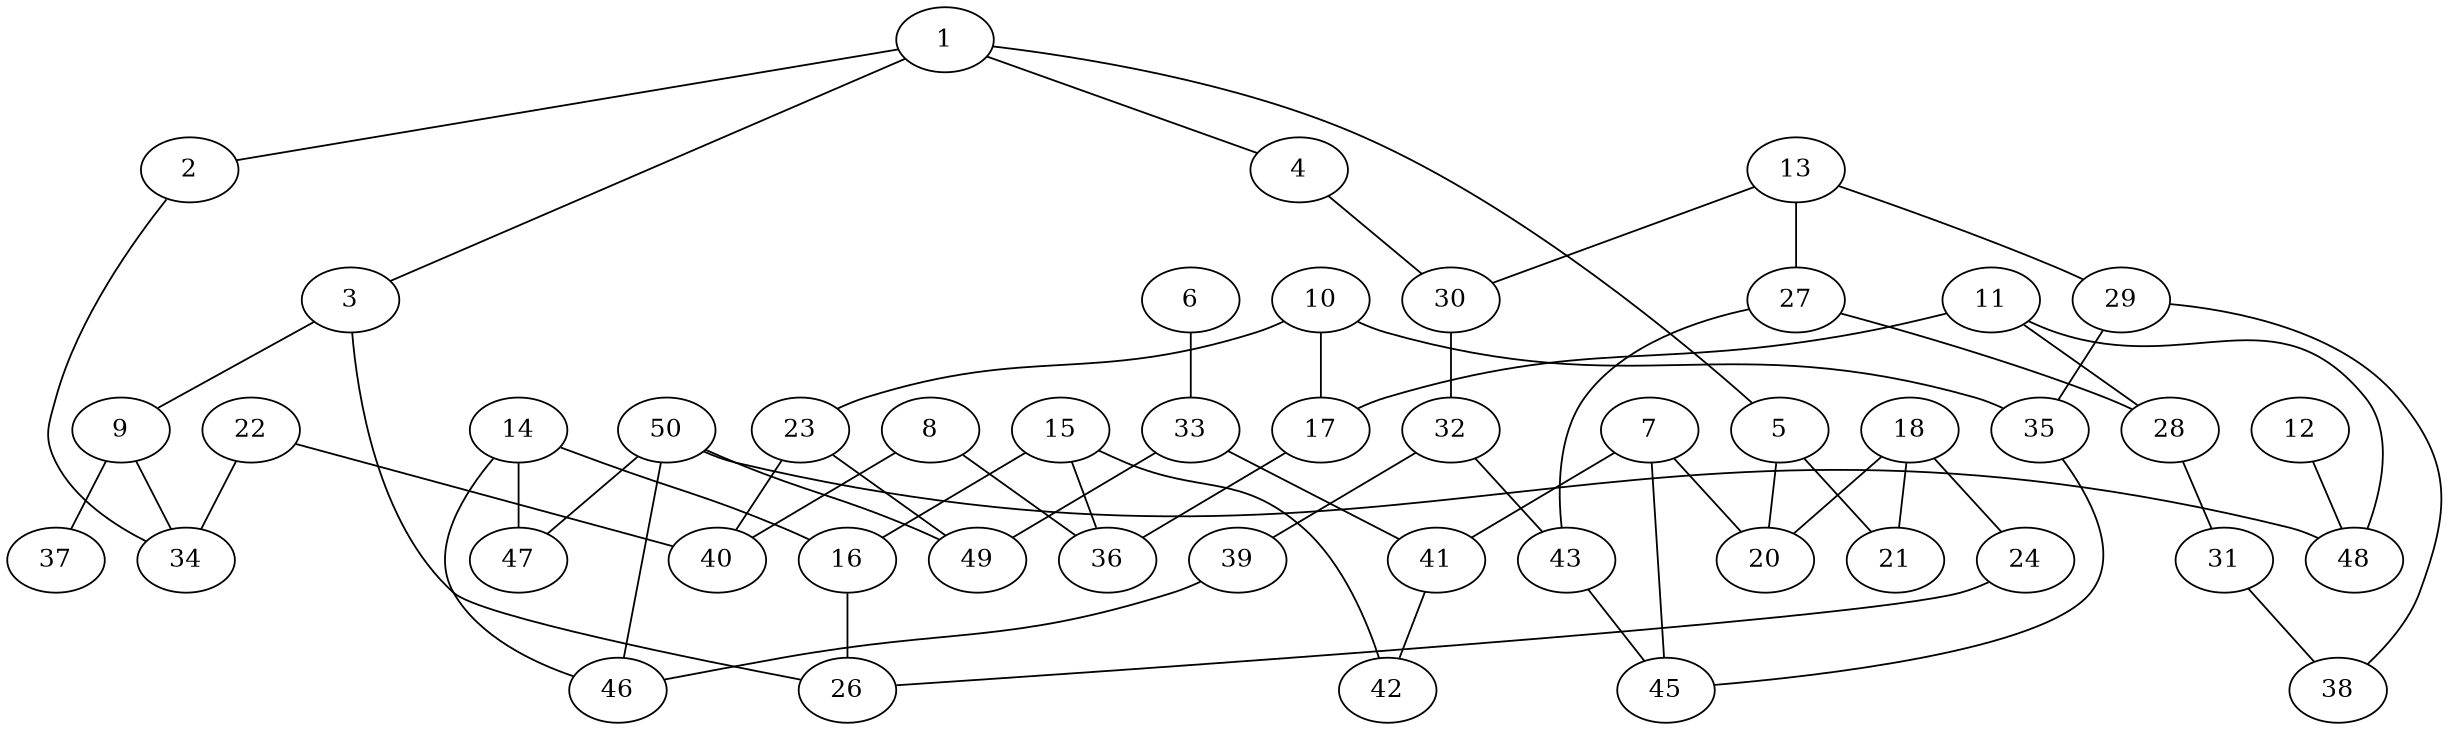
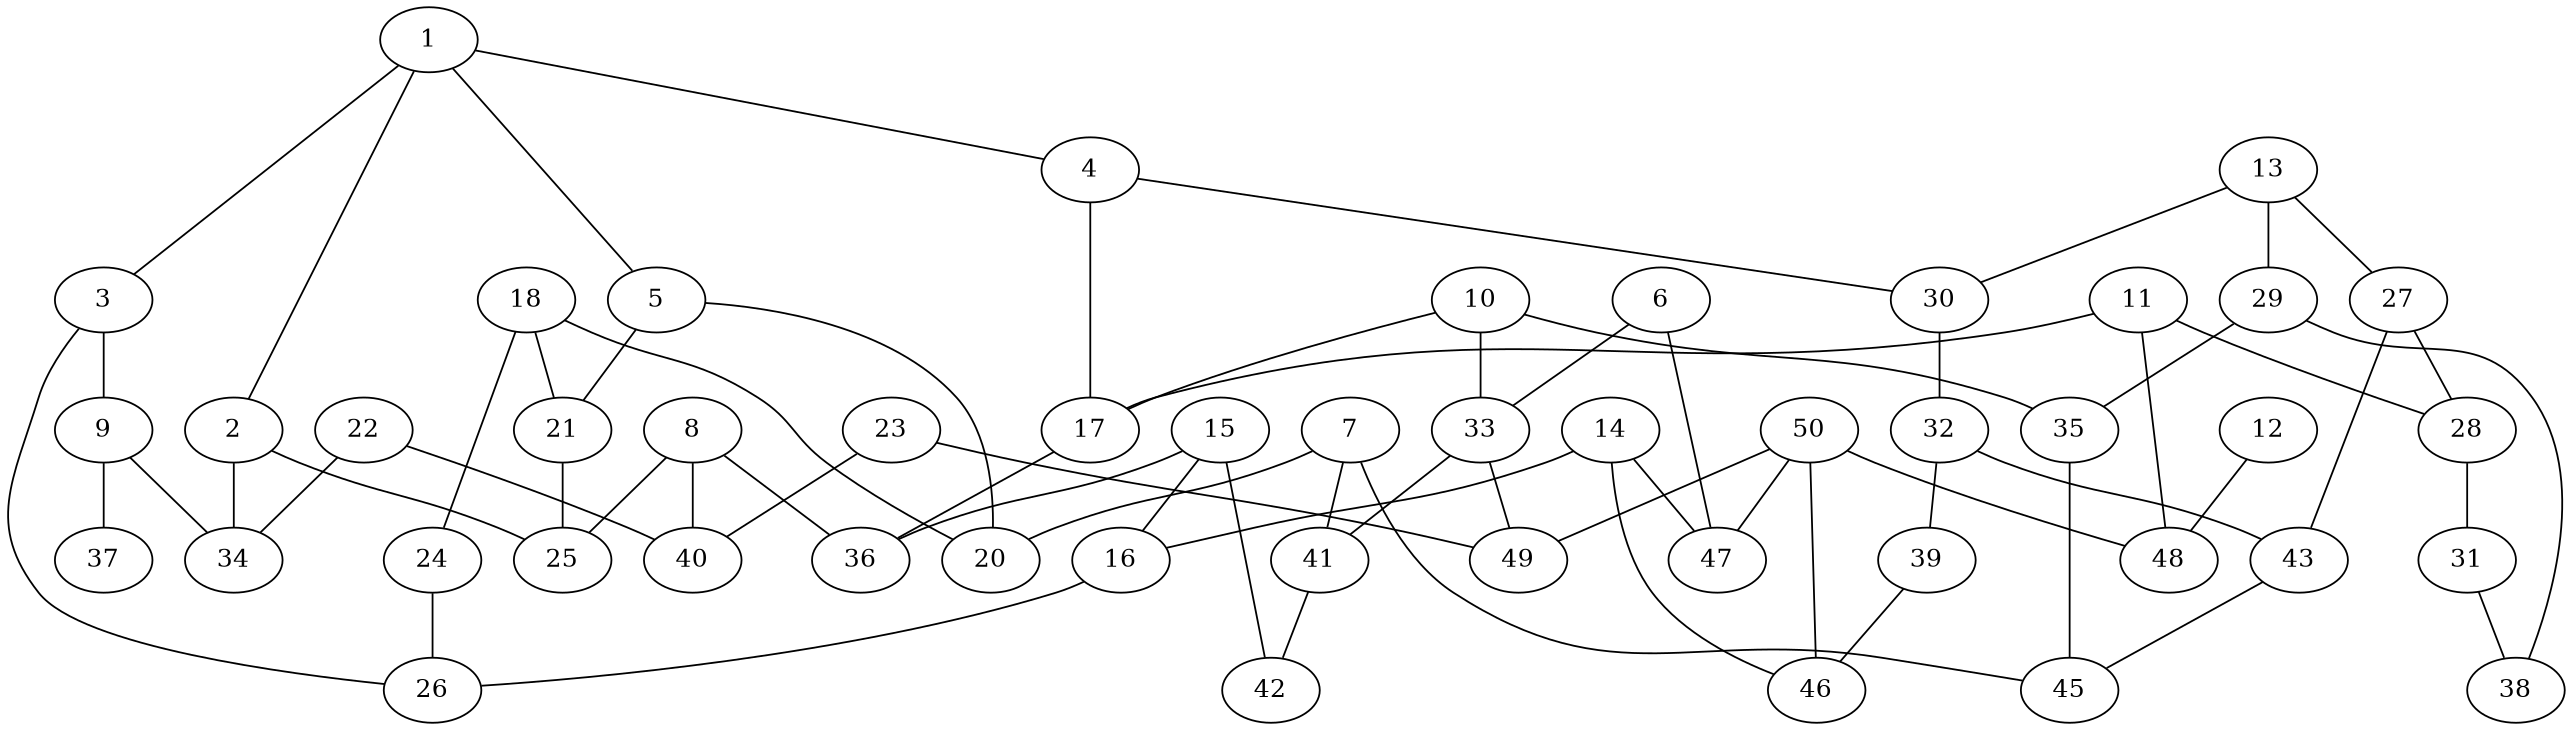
edge "4" -- "17": added
edge "10" -- "23": now "10" -- "33"
edge "6" -- "47": added
node "25": added
